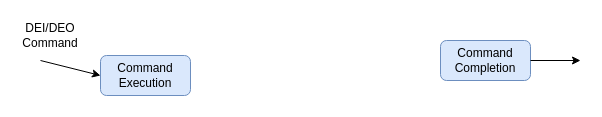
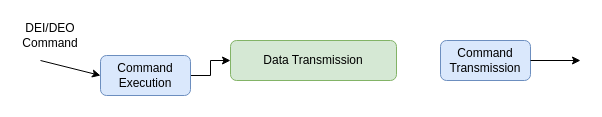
node "Data Transmission": added
node "Command Completion": label "Command Completion" -> "Command Transmission"
edge "Command Execution" -> "Data Transmission": added
